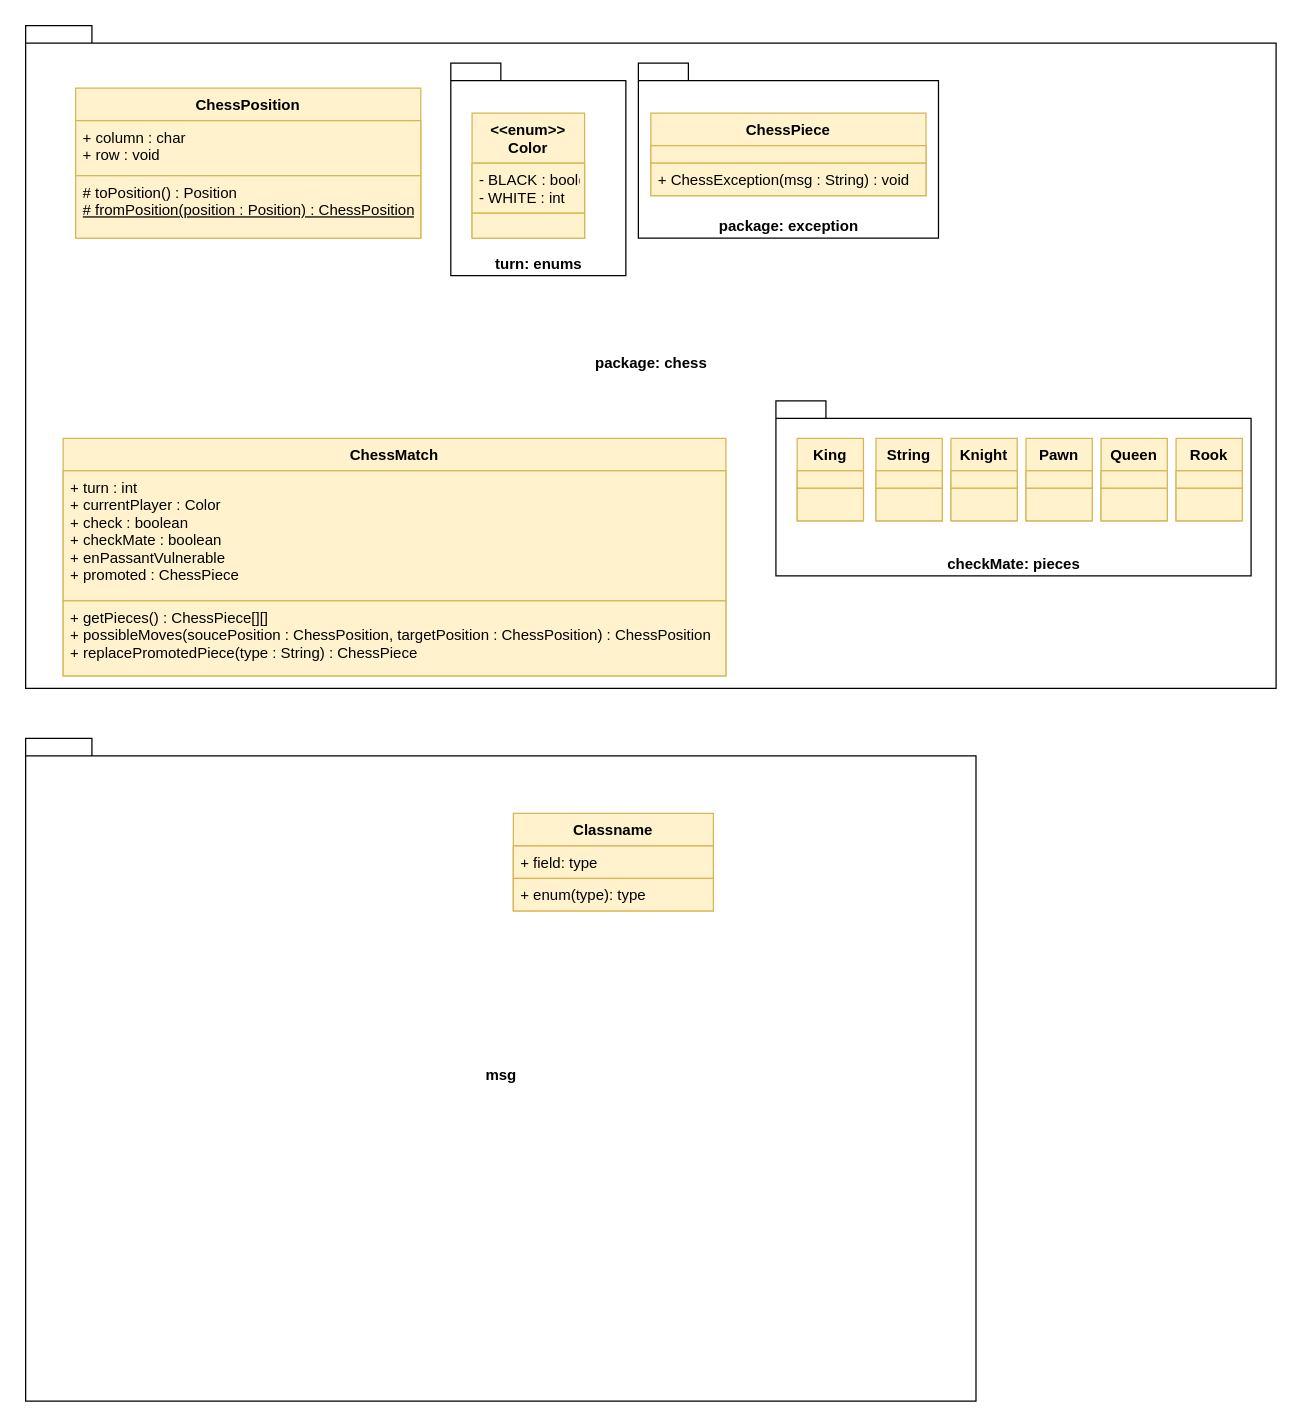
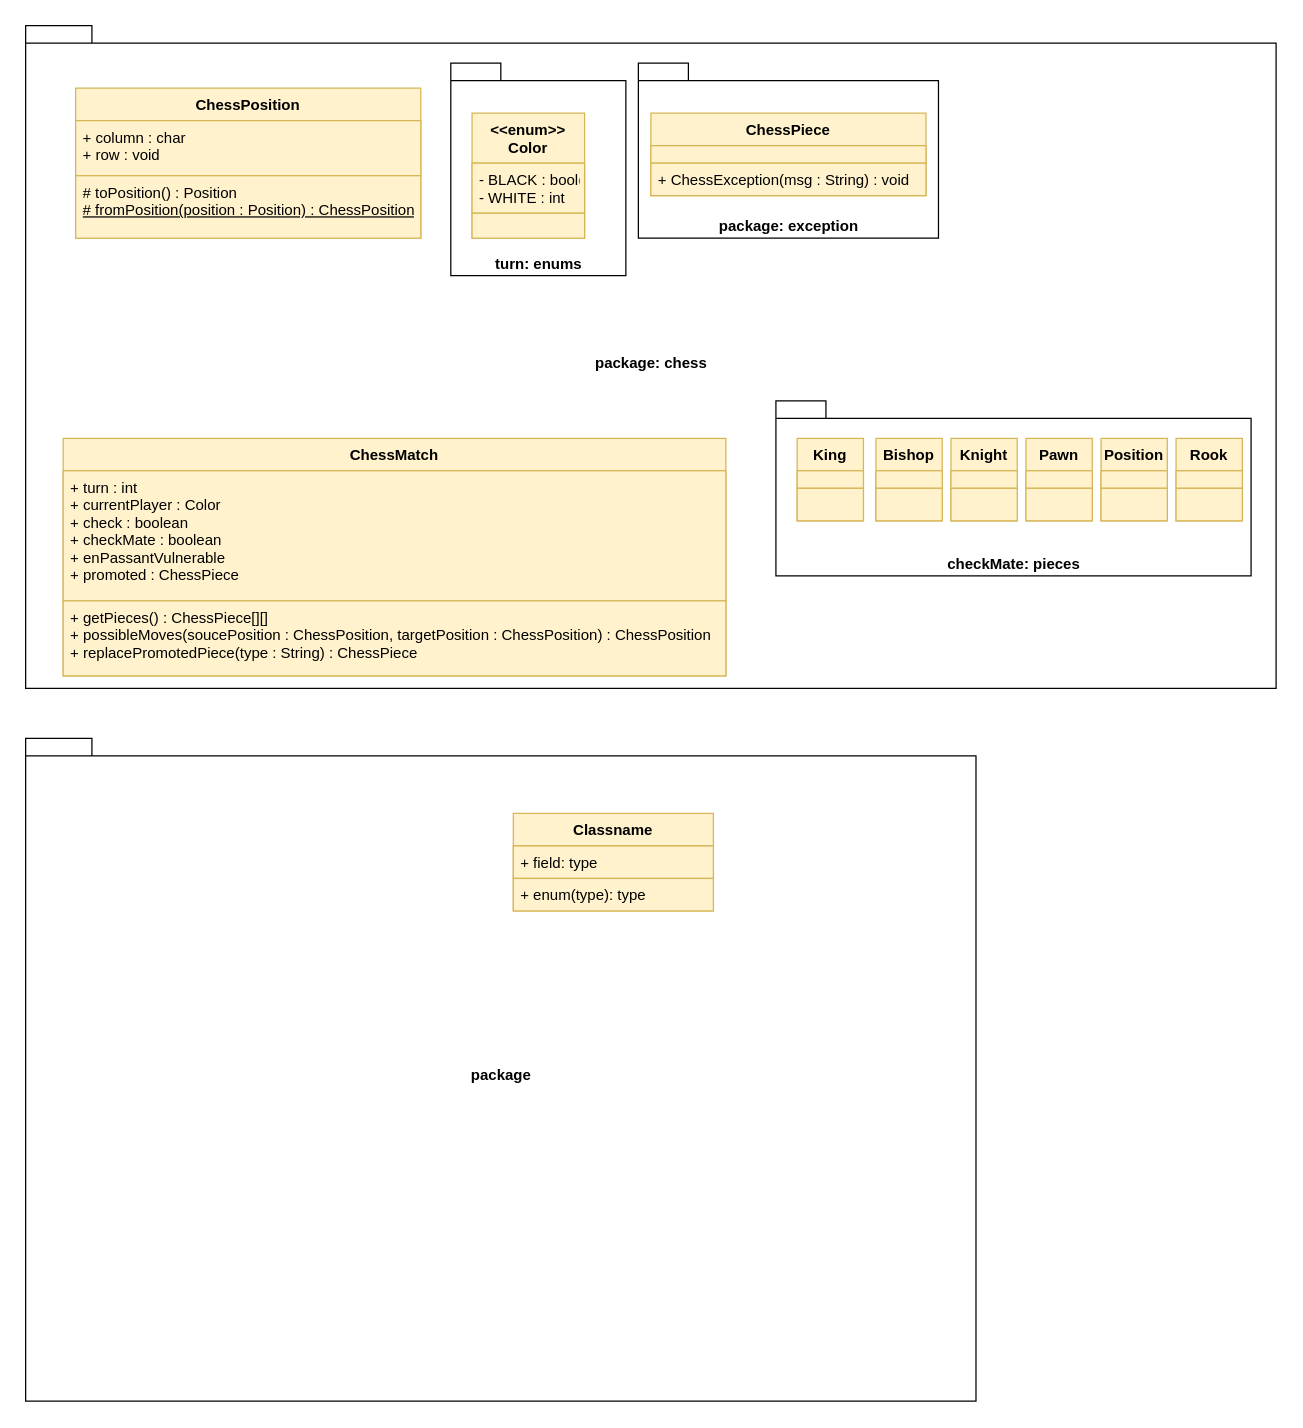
node "String": label "String" -> "Bishop"
node "Queen": label "Queen" -> "Position"
node "msg": label "msg" -> "package"
